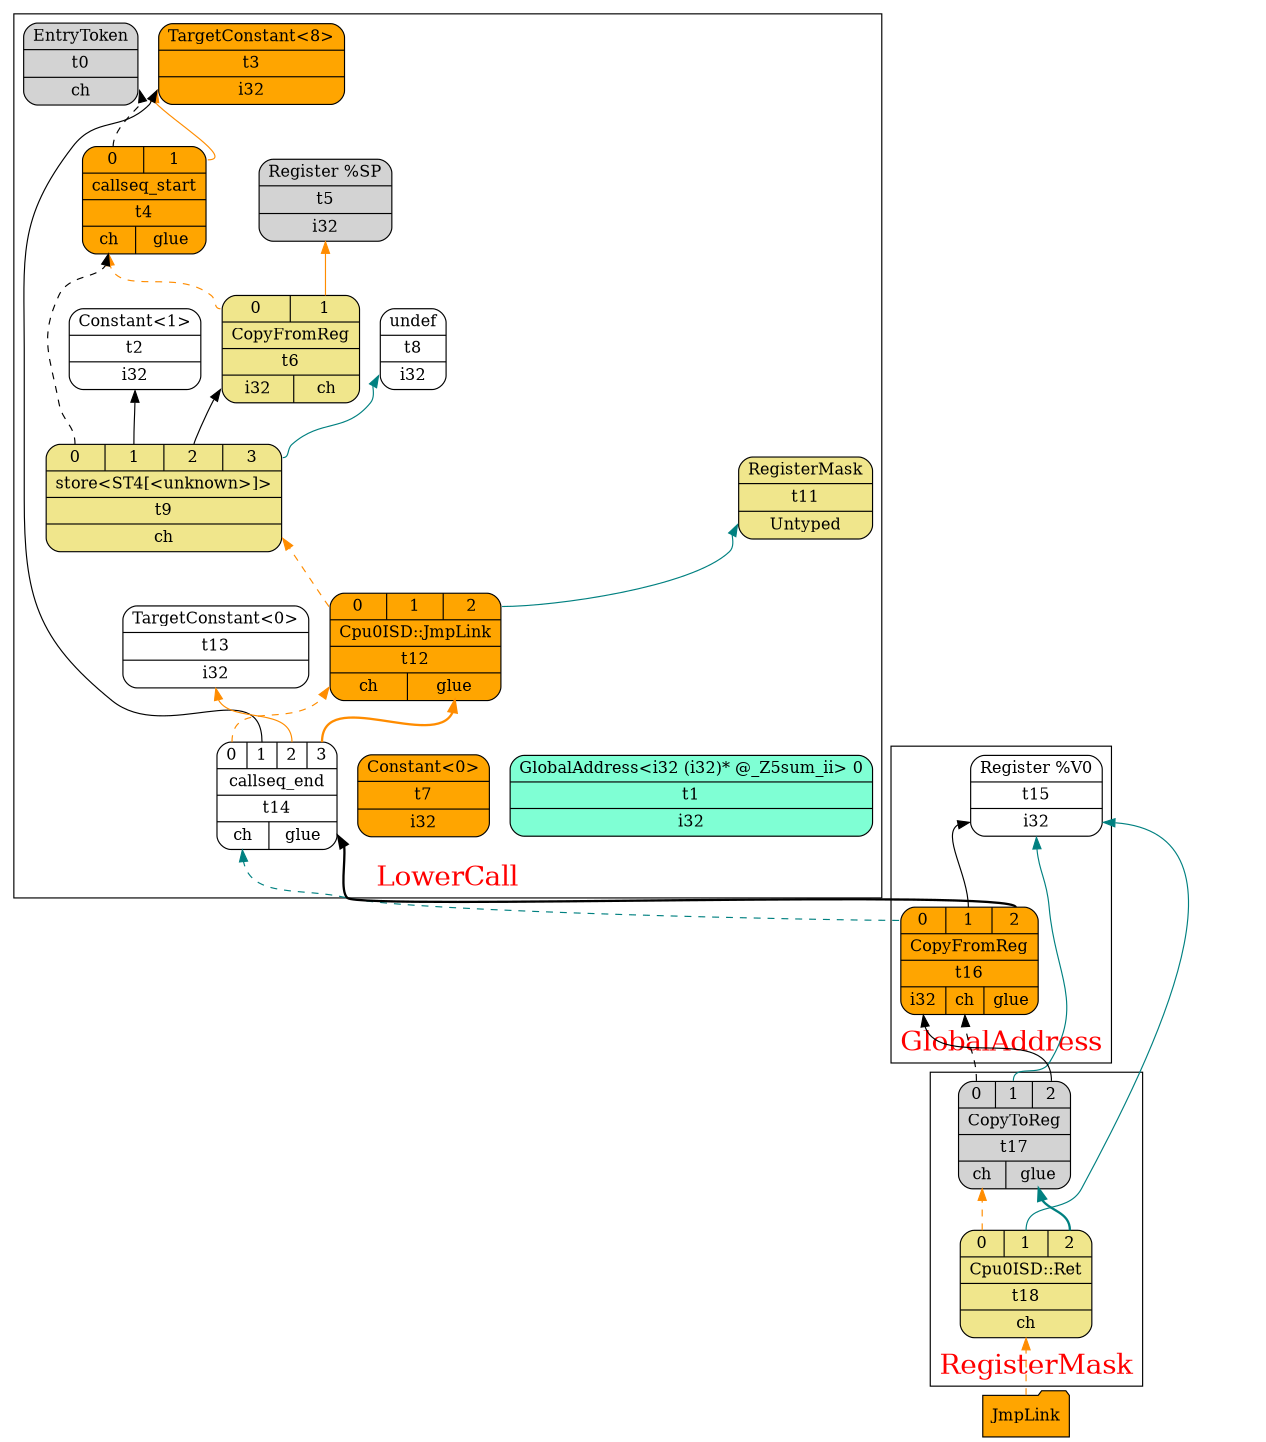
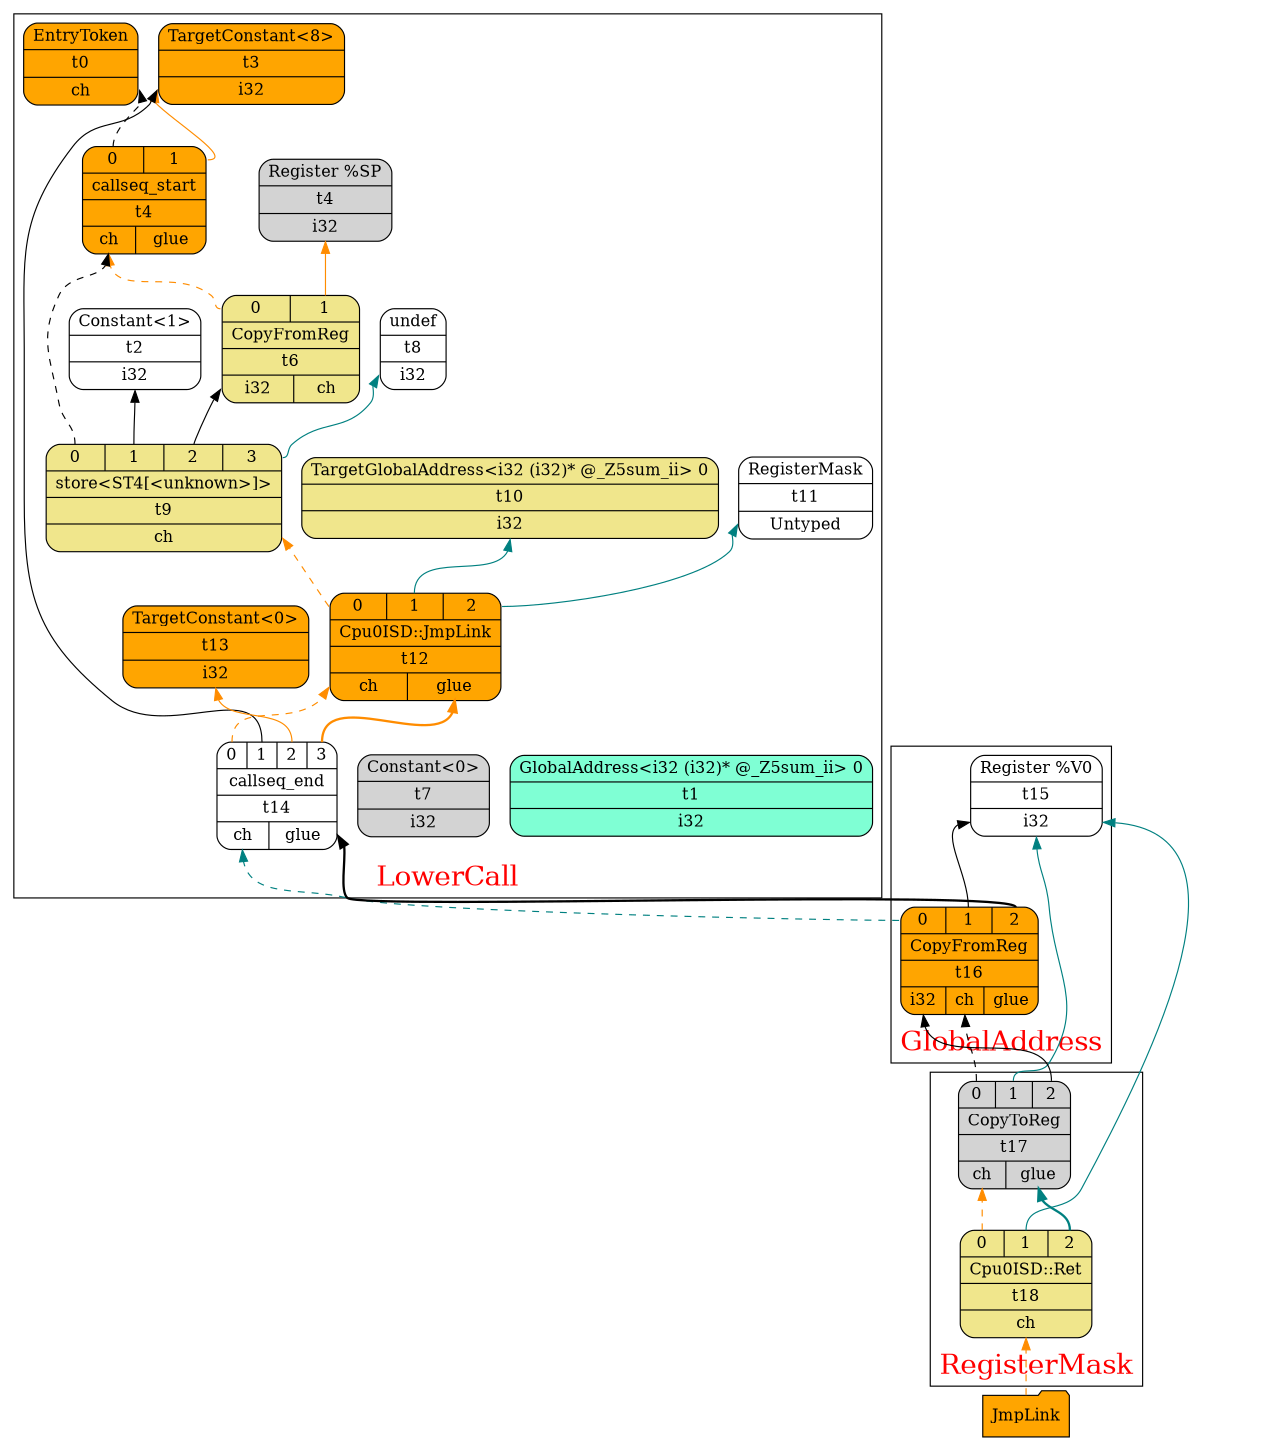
node "EntryToken": fillcolor lightgrey -> orange
node "Register %SP": text "t5" -> "t4"
node "TargetGlobalAddress<i32 (i32)* @_Z5sum_ii> 0": added
node "RegisterMask": fillcolor khaki -> white
node "TargetConstant<0>": fillcolor white -> orange
node "Constant<0>": fillcolor orange -> lightgrey
